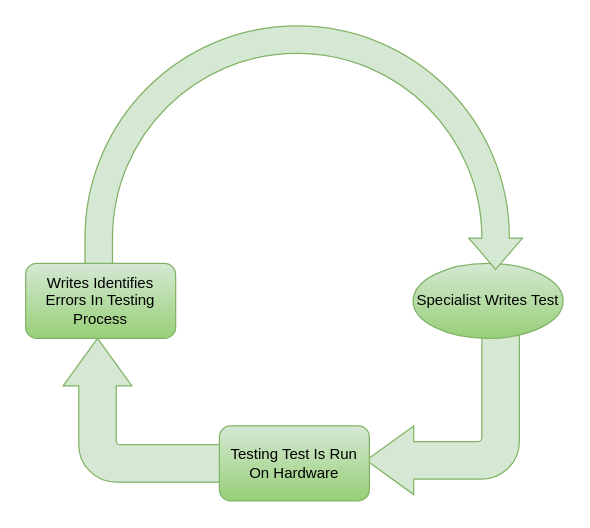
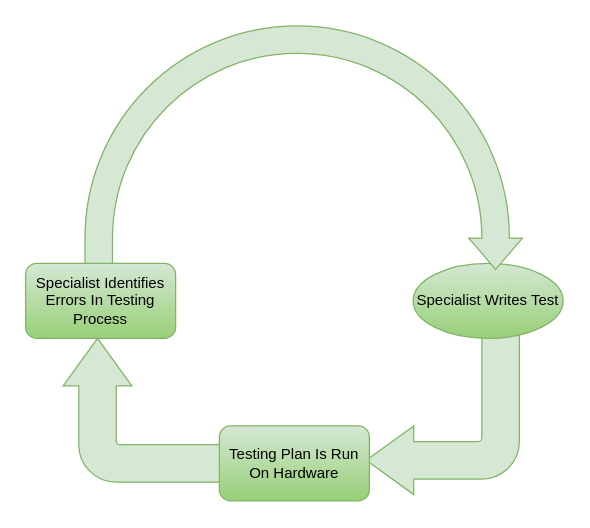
node "Writes Identifies Errors In Testing Process": label "Writes Identifies Errors In Testing Process" -> "Specialist Identifies Errors In Testing Process"
node "Testing Test Is Run On Hardware": label "Testing Test Is Run On Hardware" -> "Testing Plan Is Run On Hardware"
